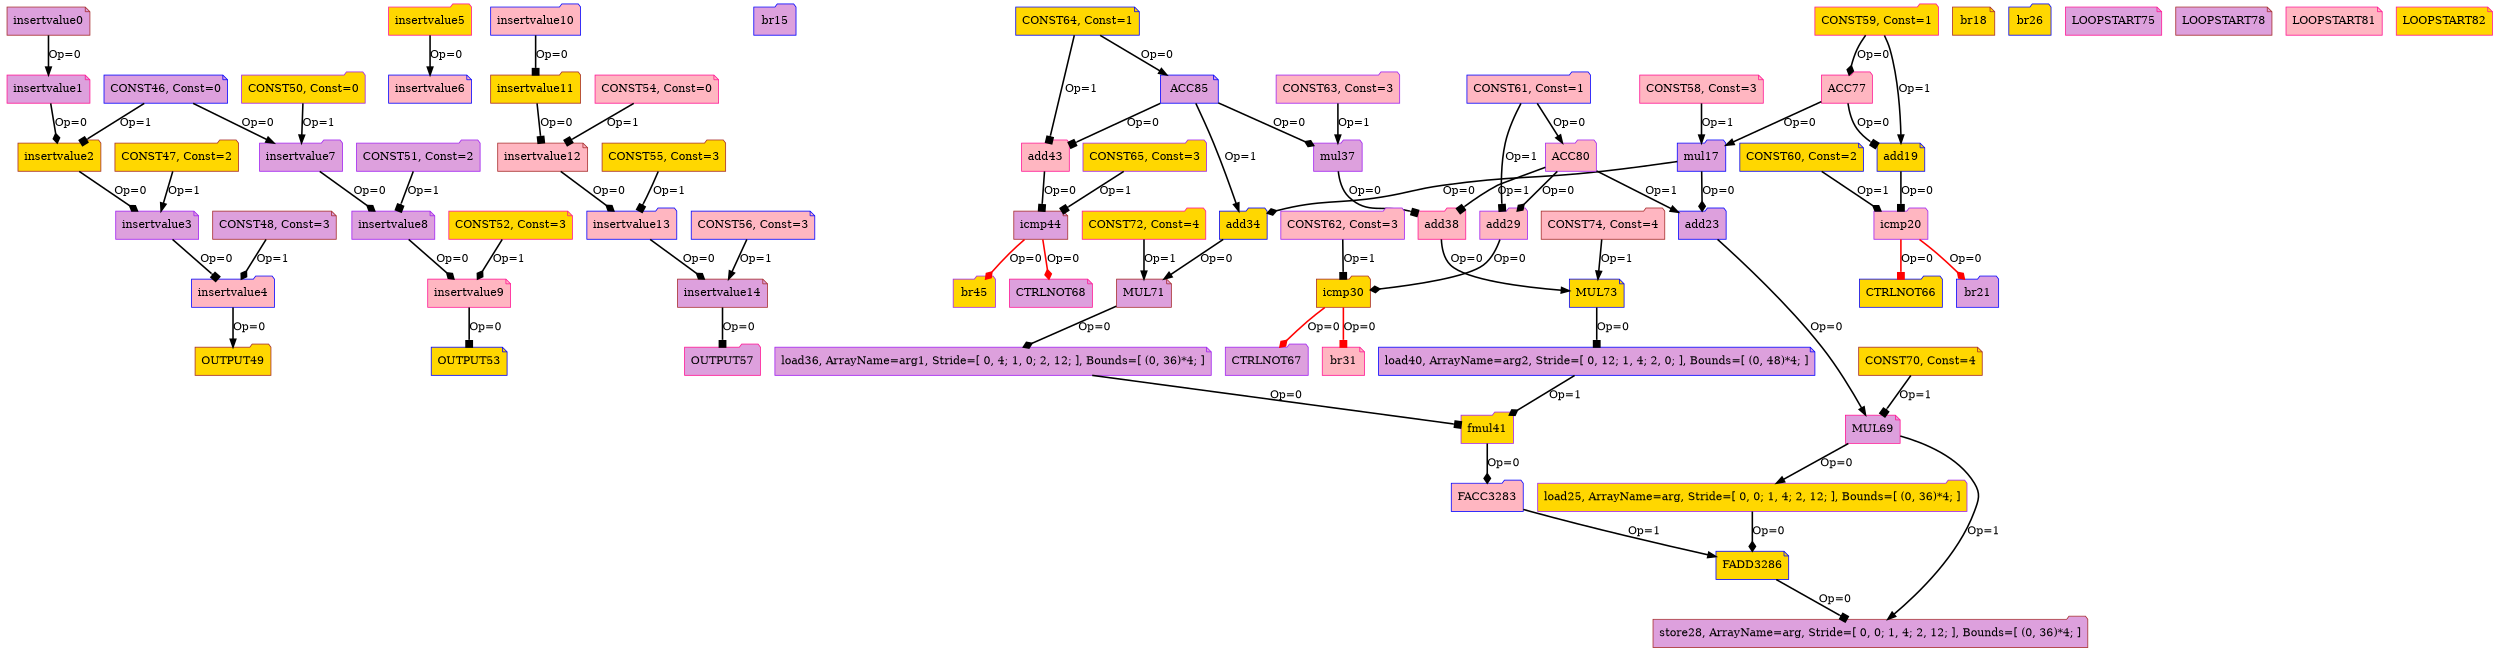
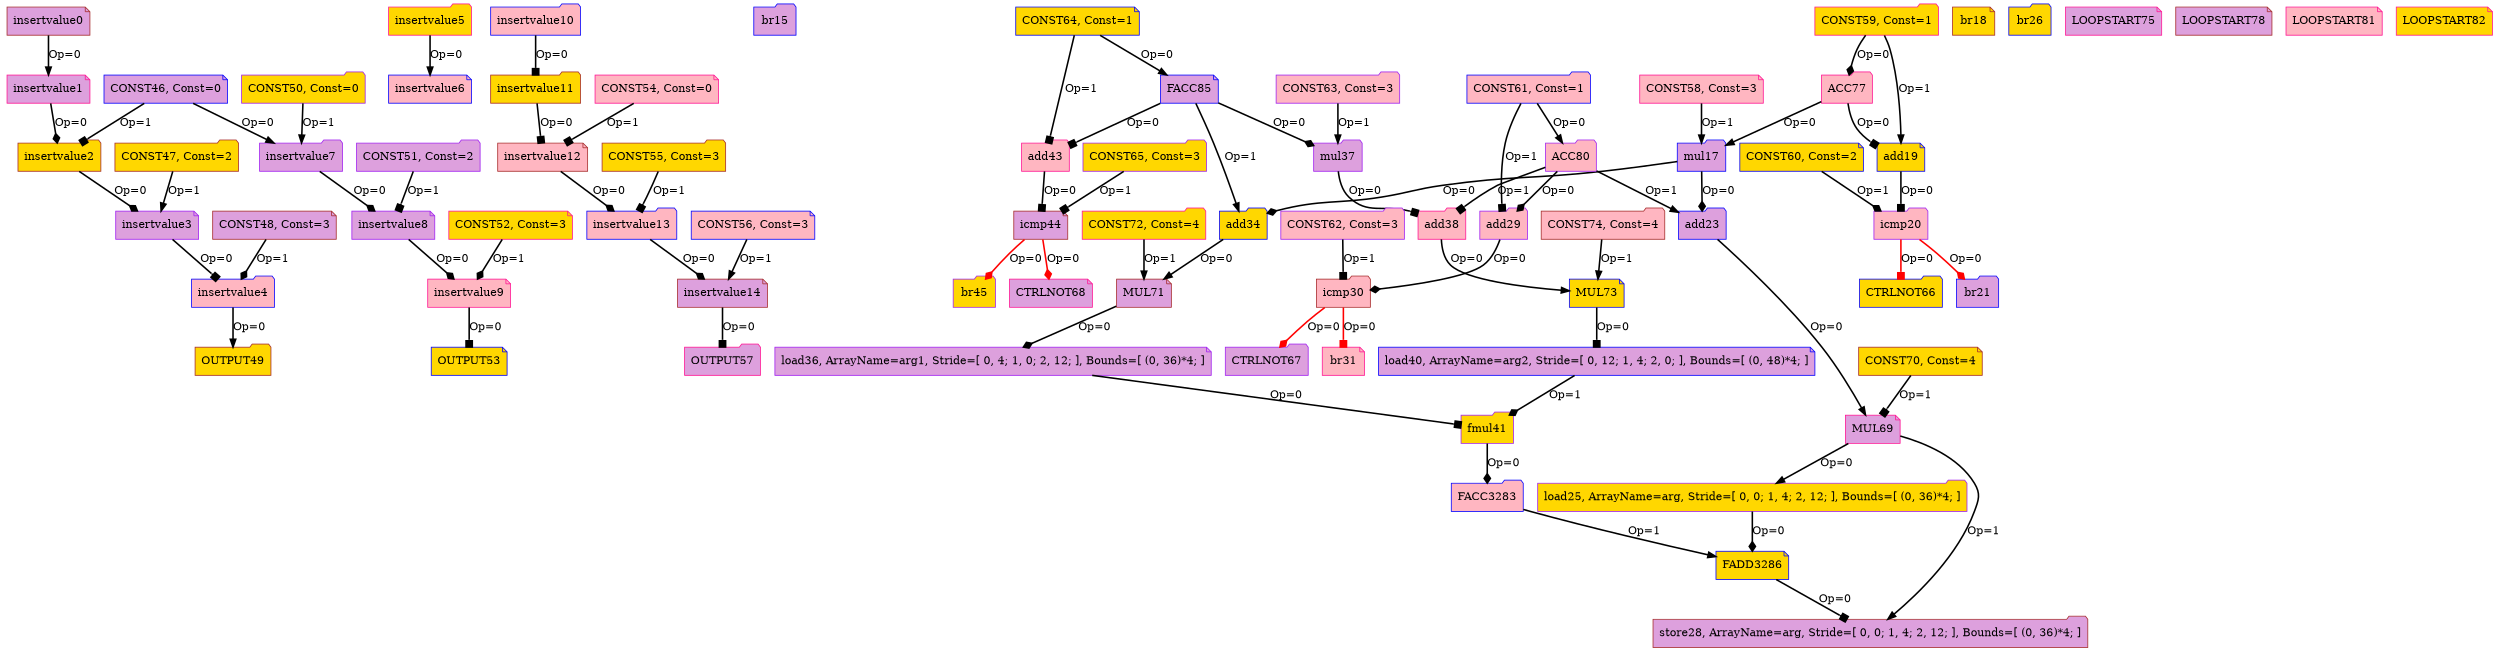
node "ACC85": label "ACC85" -> "FACC85"
node "icmp30": fillcolor gold -> lightpink
